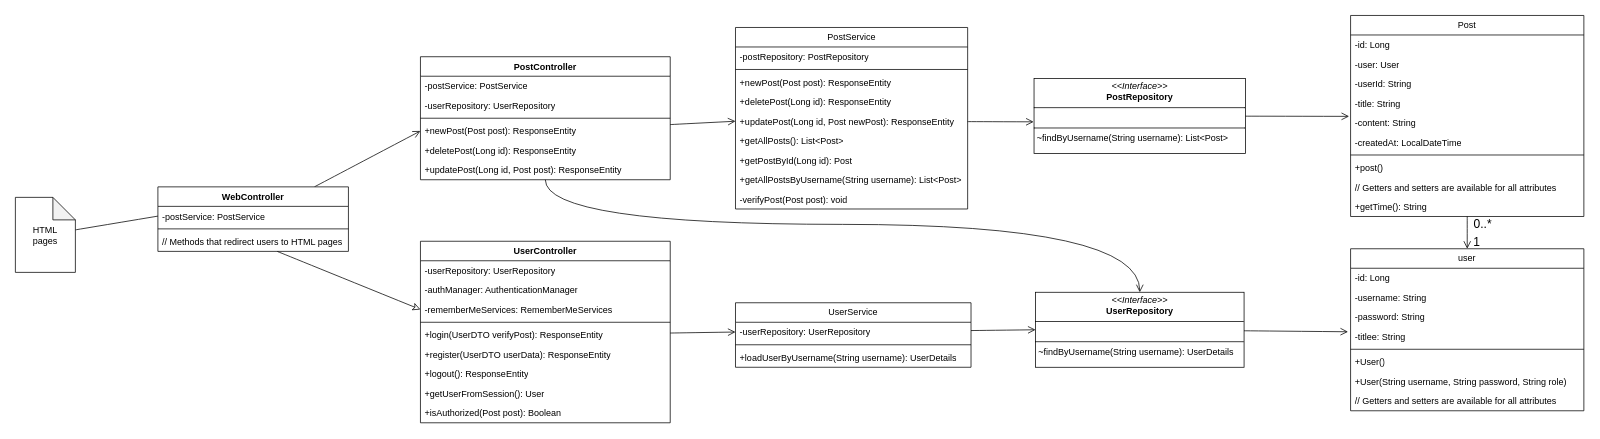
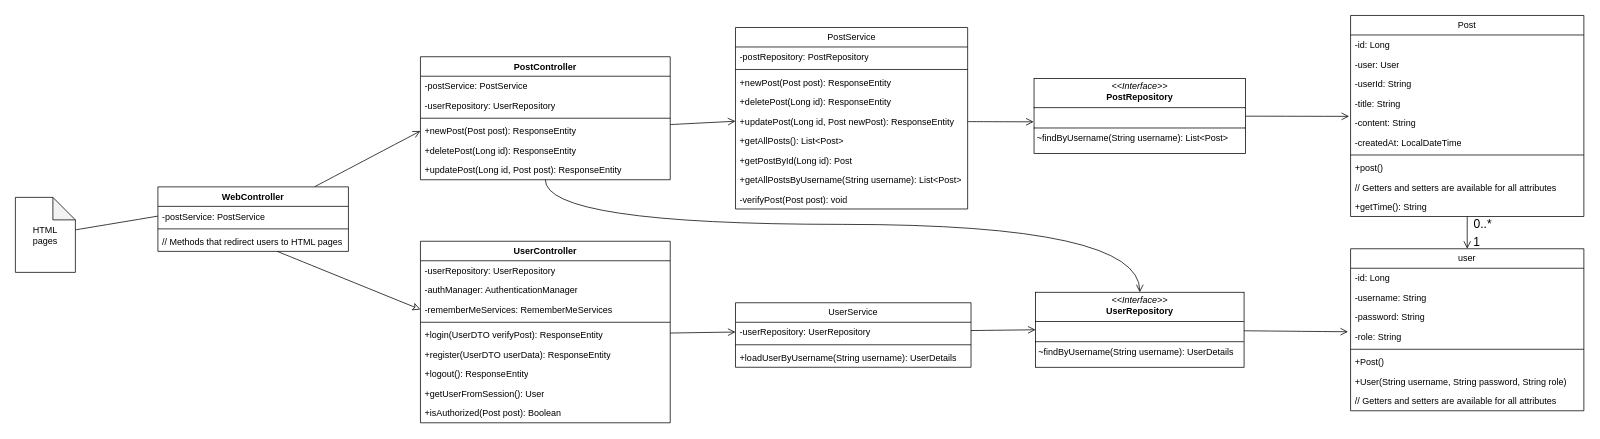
node "-titlee: String": label "-titlee: String" -> "-role: String"
node "+User()": label "+User()" -> "+Post()"
